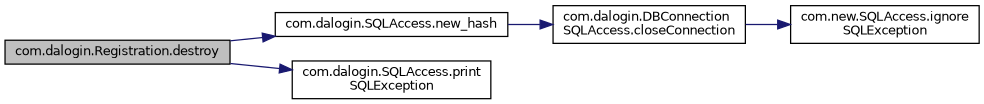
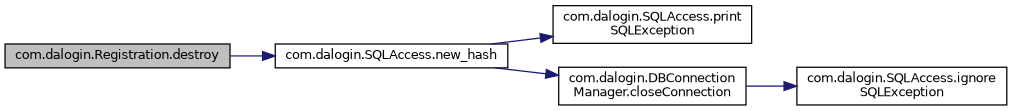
node "com.dalogin.DBConnection SQLAccess.closeConnection": label "com.dalogin.DBConnection SQLAccess.closeConnection" -> "com.dalogin.DBConnection Manager.closeConnection"
node "com.new.SQLAccess.ignore SQLException": label "com.new.SQLAccess.ignore SQLException" -> "com.dalogin.SQLAccess.ignore SQLException"
edge "com.dalogin.Registration.destroy" -> "com.dalogin.SQLAccess.print SQLException": now "com.dalogin.SQLAccess.new_hash" -> "com.dalogin.SQLAccess.print SQLException"
